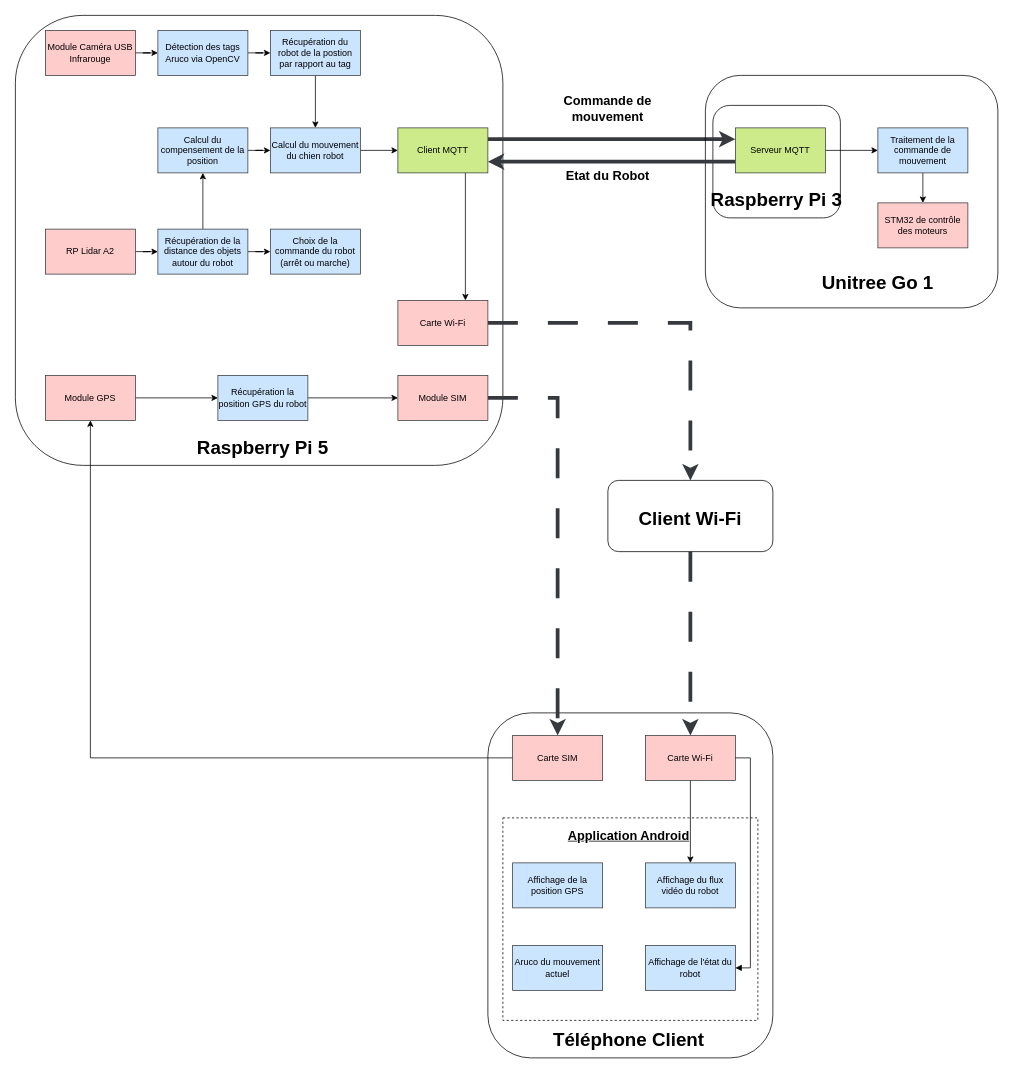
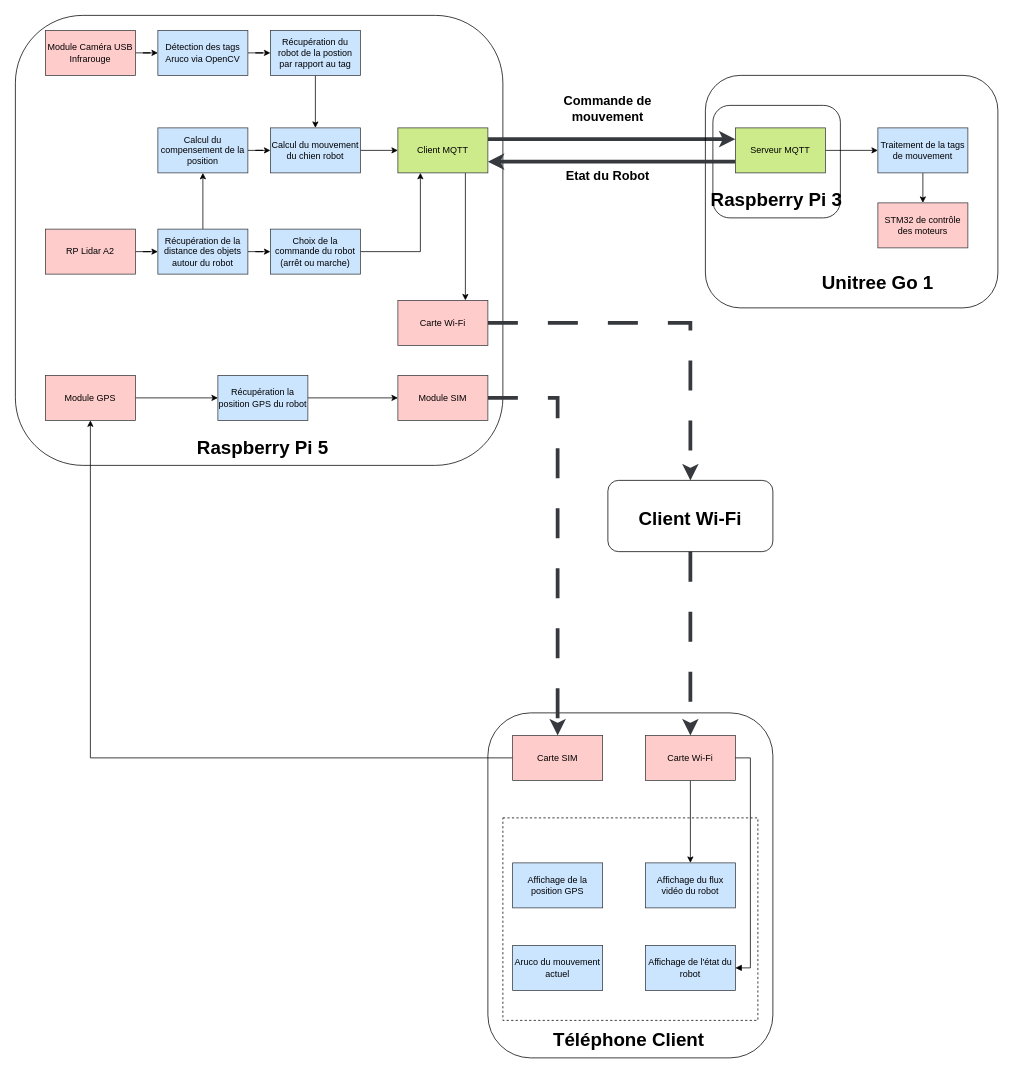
node "Traitement de la commande de mouvement": label "Traitement de la commande de mouvement" -> "Traitement de la tags de mouvement"
edge "Choix de la commande du robot (arrêt ou marche)" -> "Client MQTT": added
node "Application Android": removed
